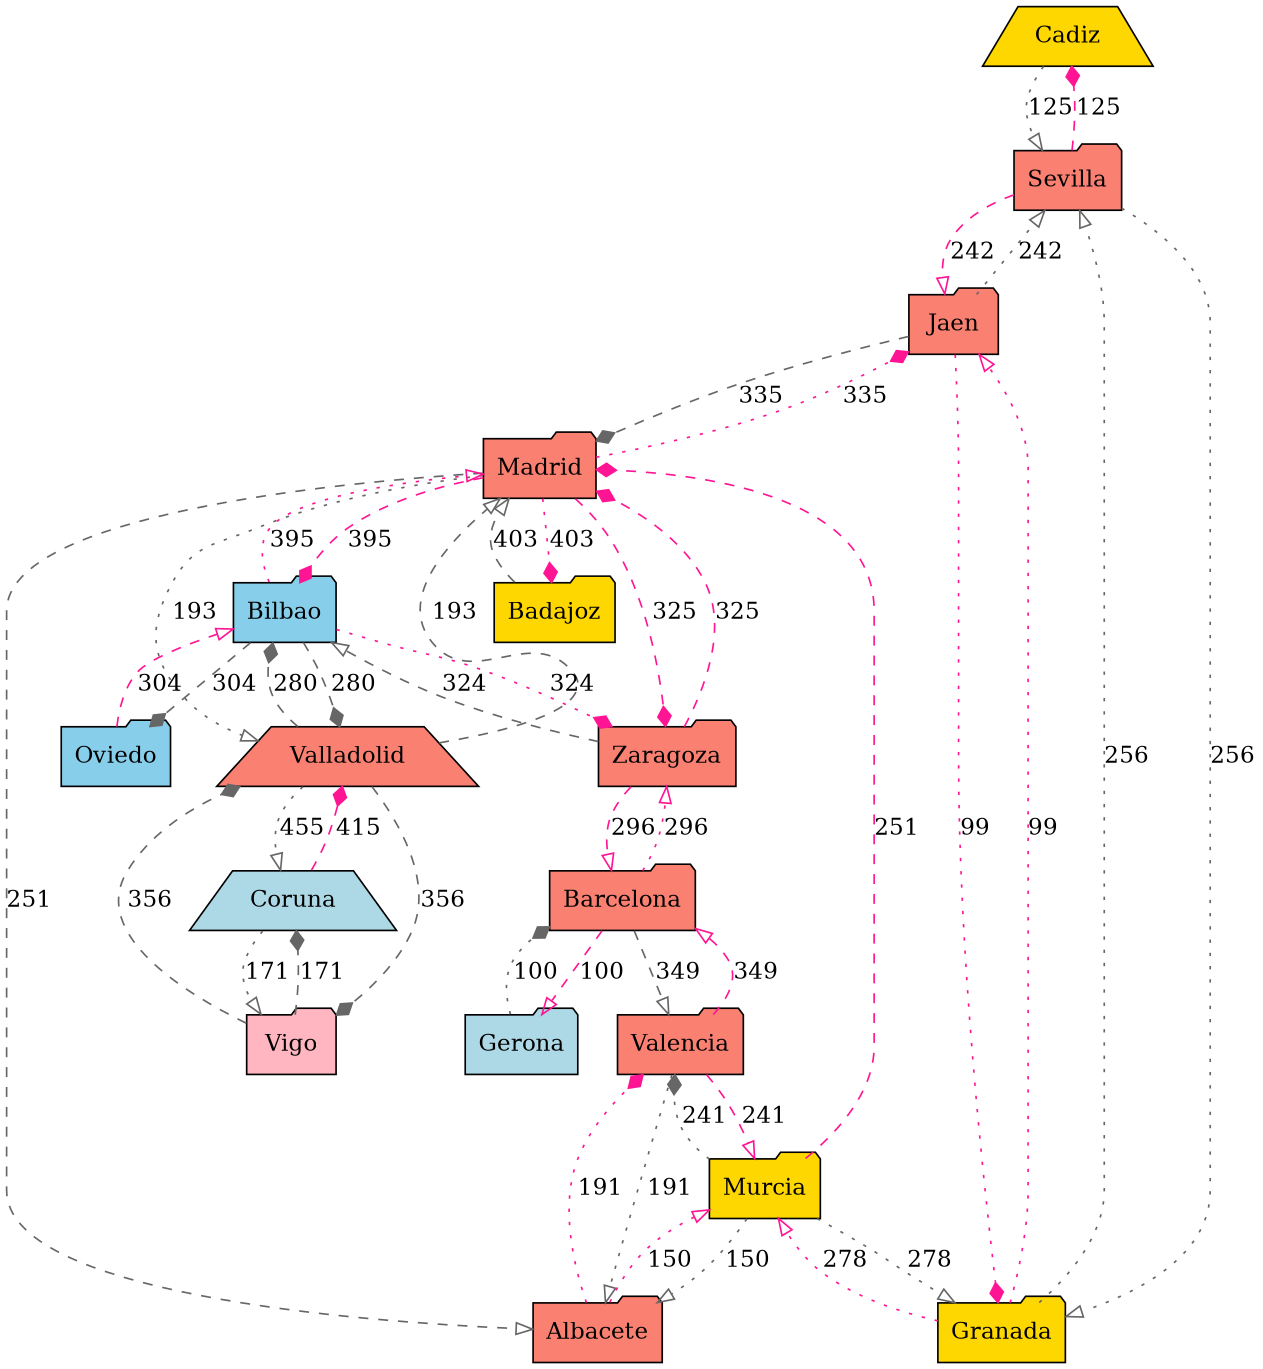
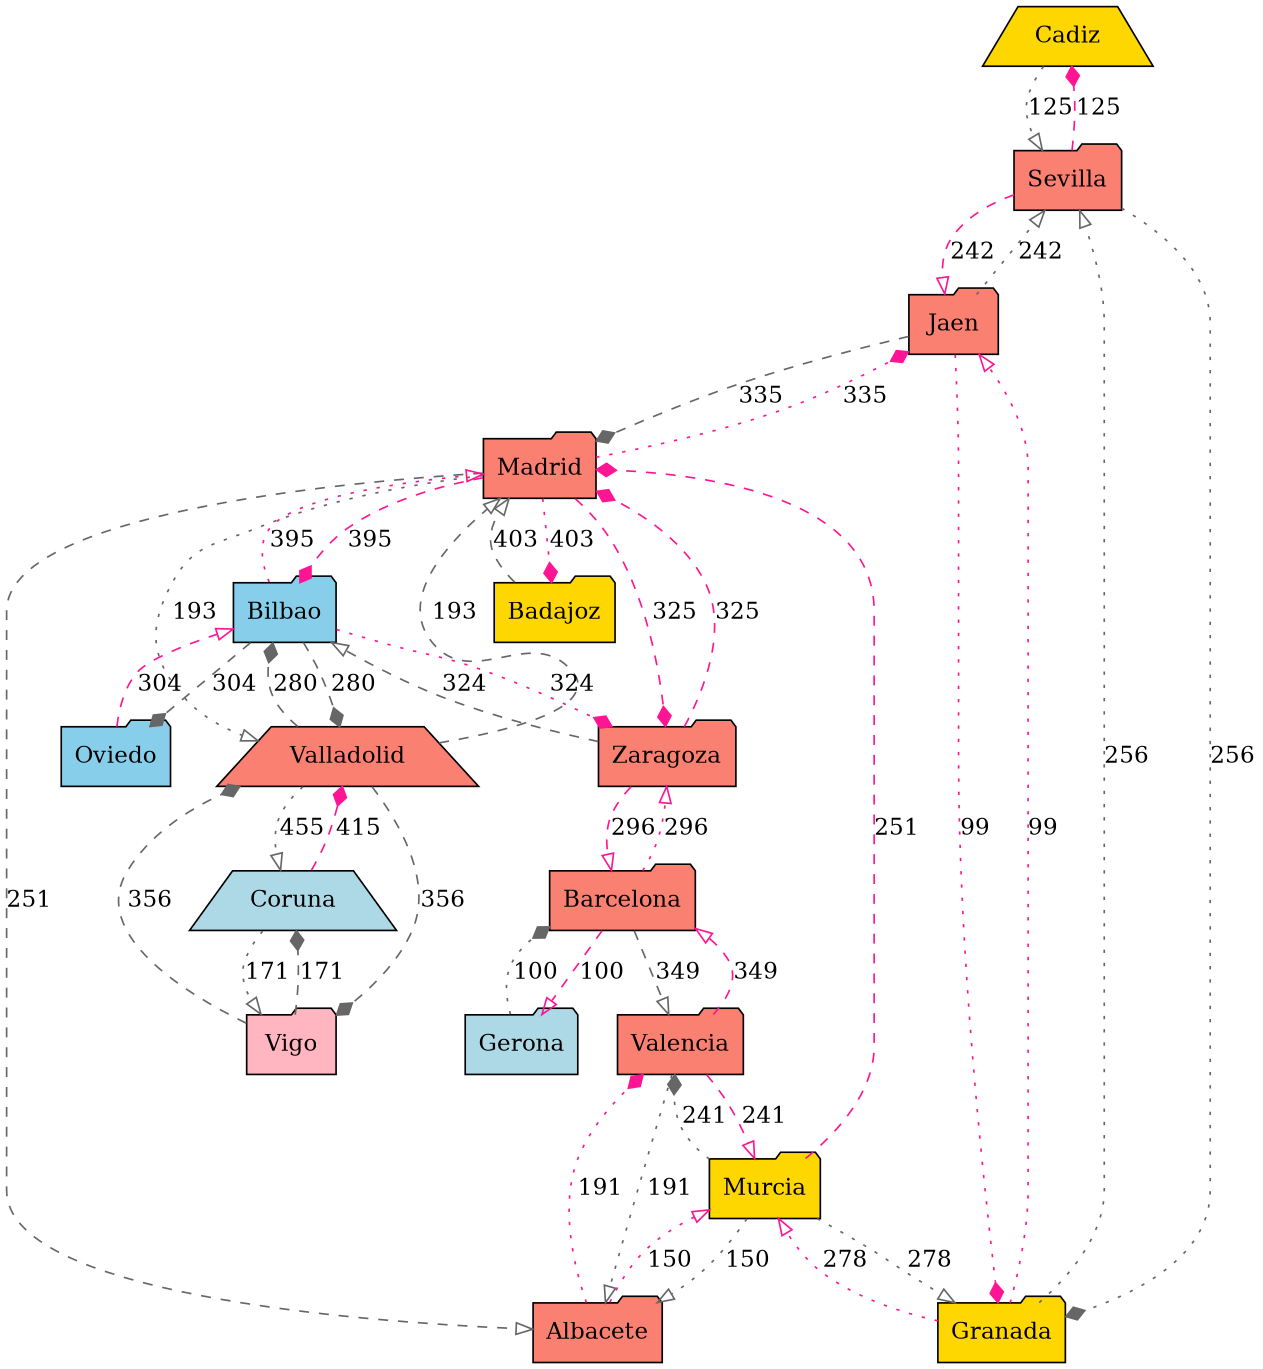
edge "Sevilla" -> "Granada": arrowhead onormal -> diamond
